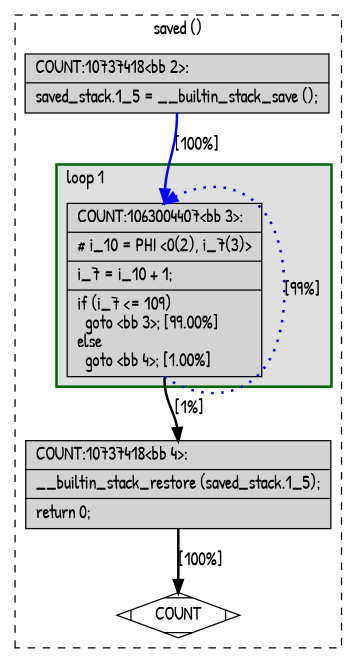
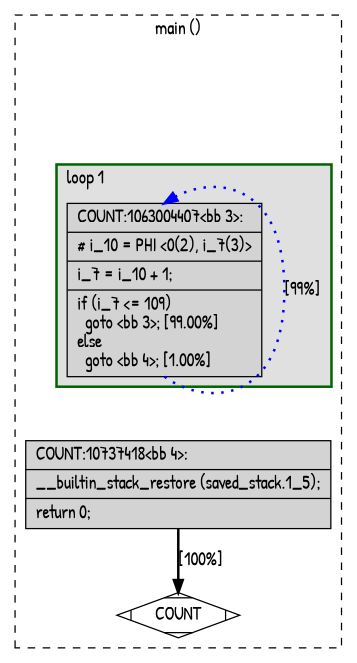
cluster "saved ()": label "saved ()" -> "main ()"
node "COUNT:10737418<bb 2>:": removed
edge "COUNT:1063004407<bb 3>:" -> "COUNT:10737418<bb 4>:": removed, label "[1%]"
